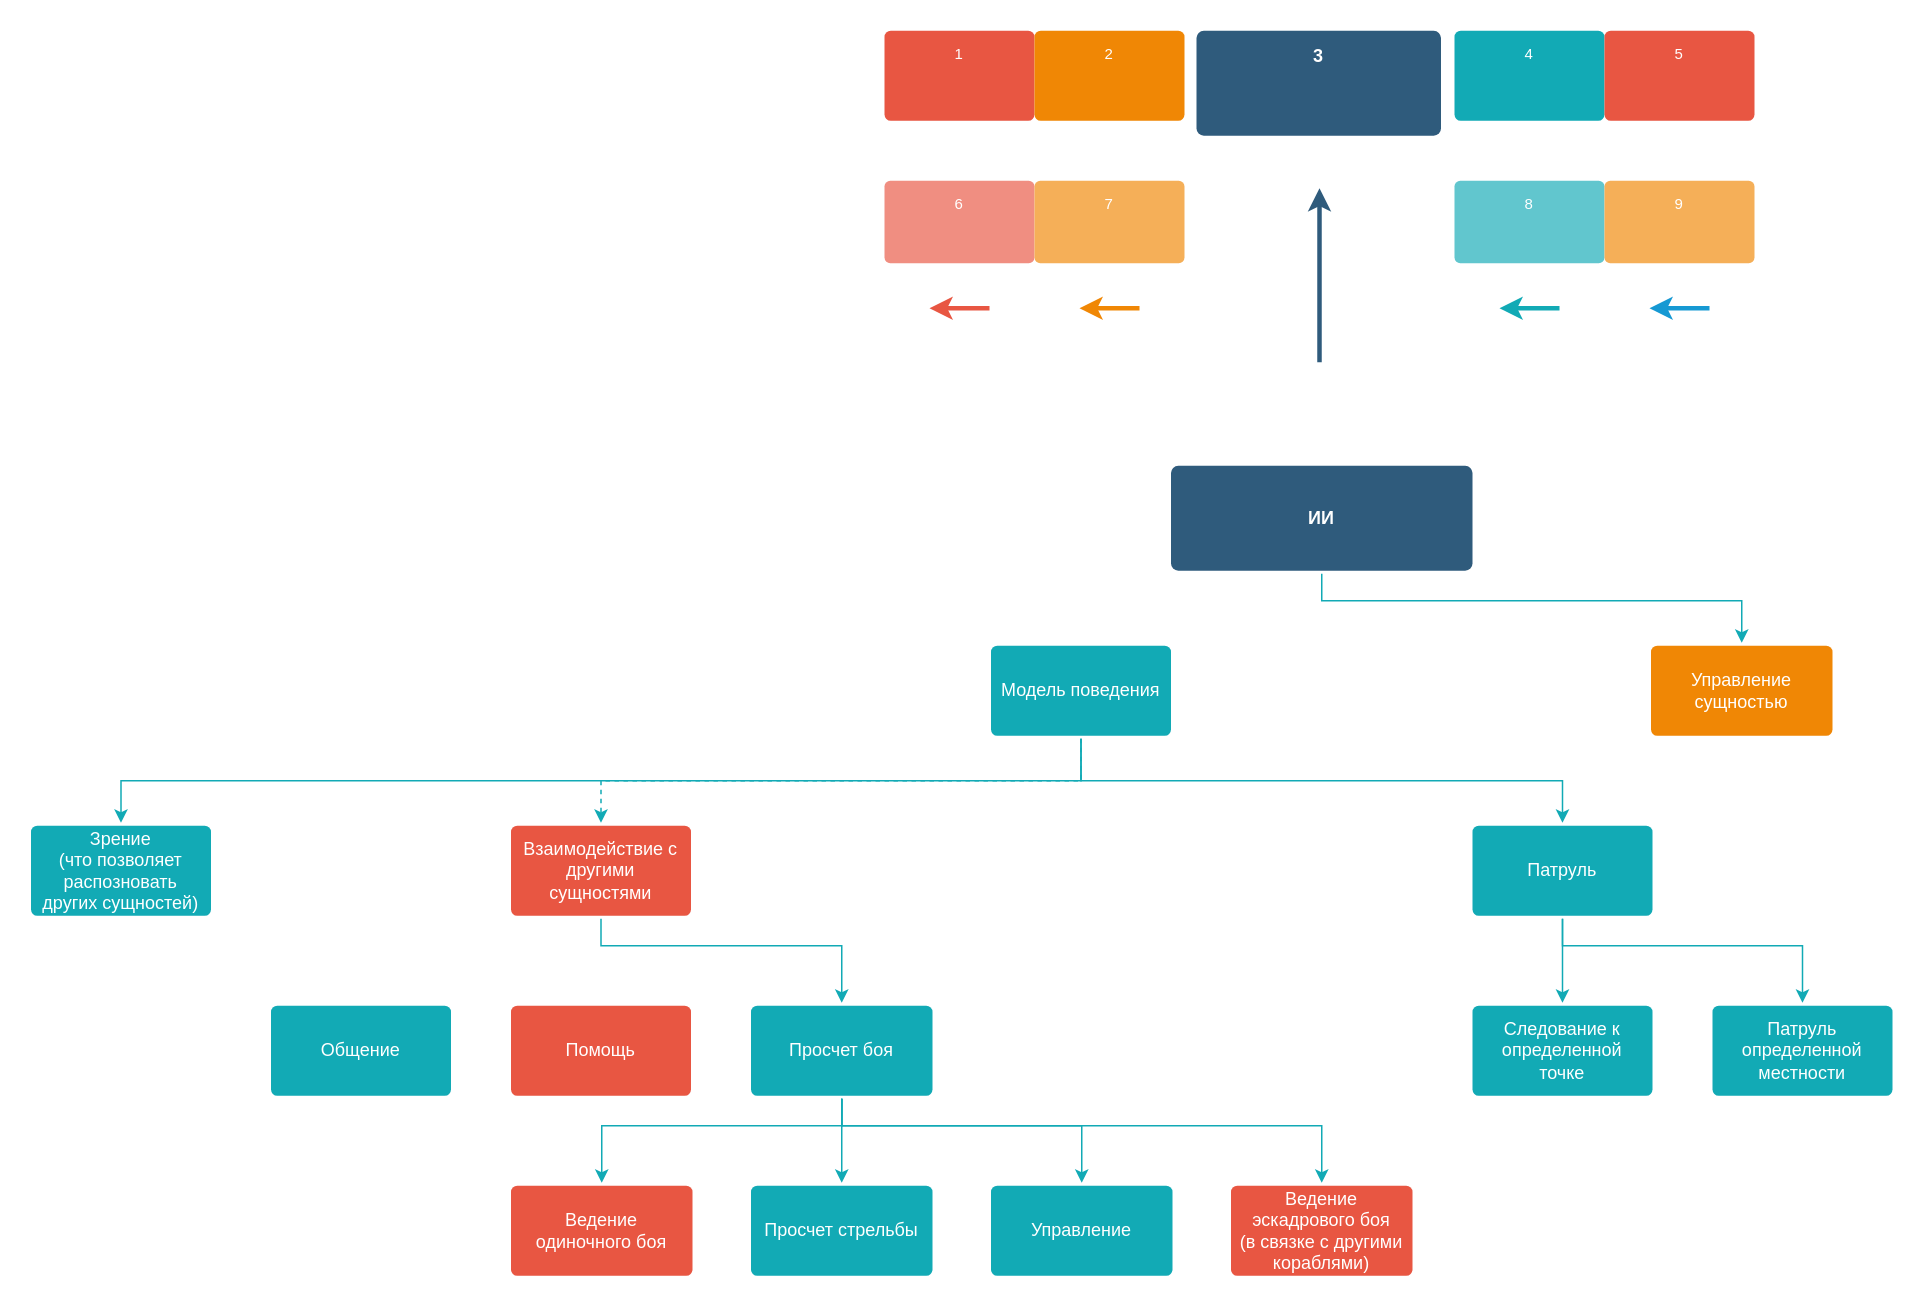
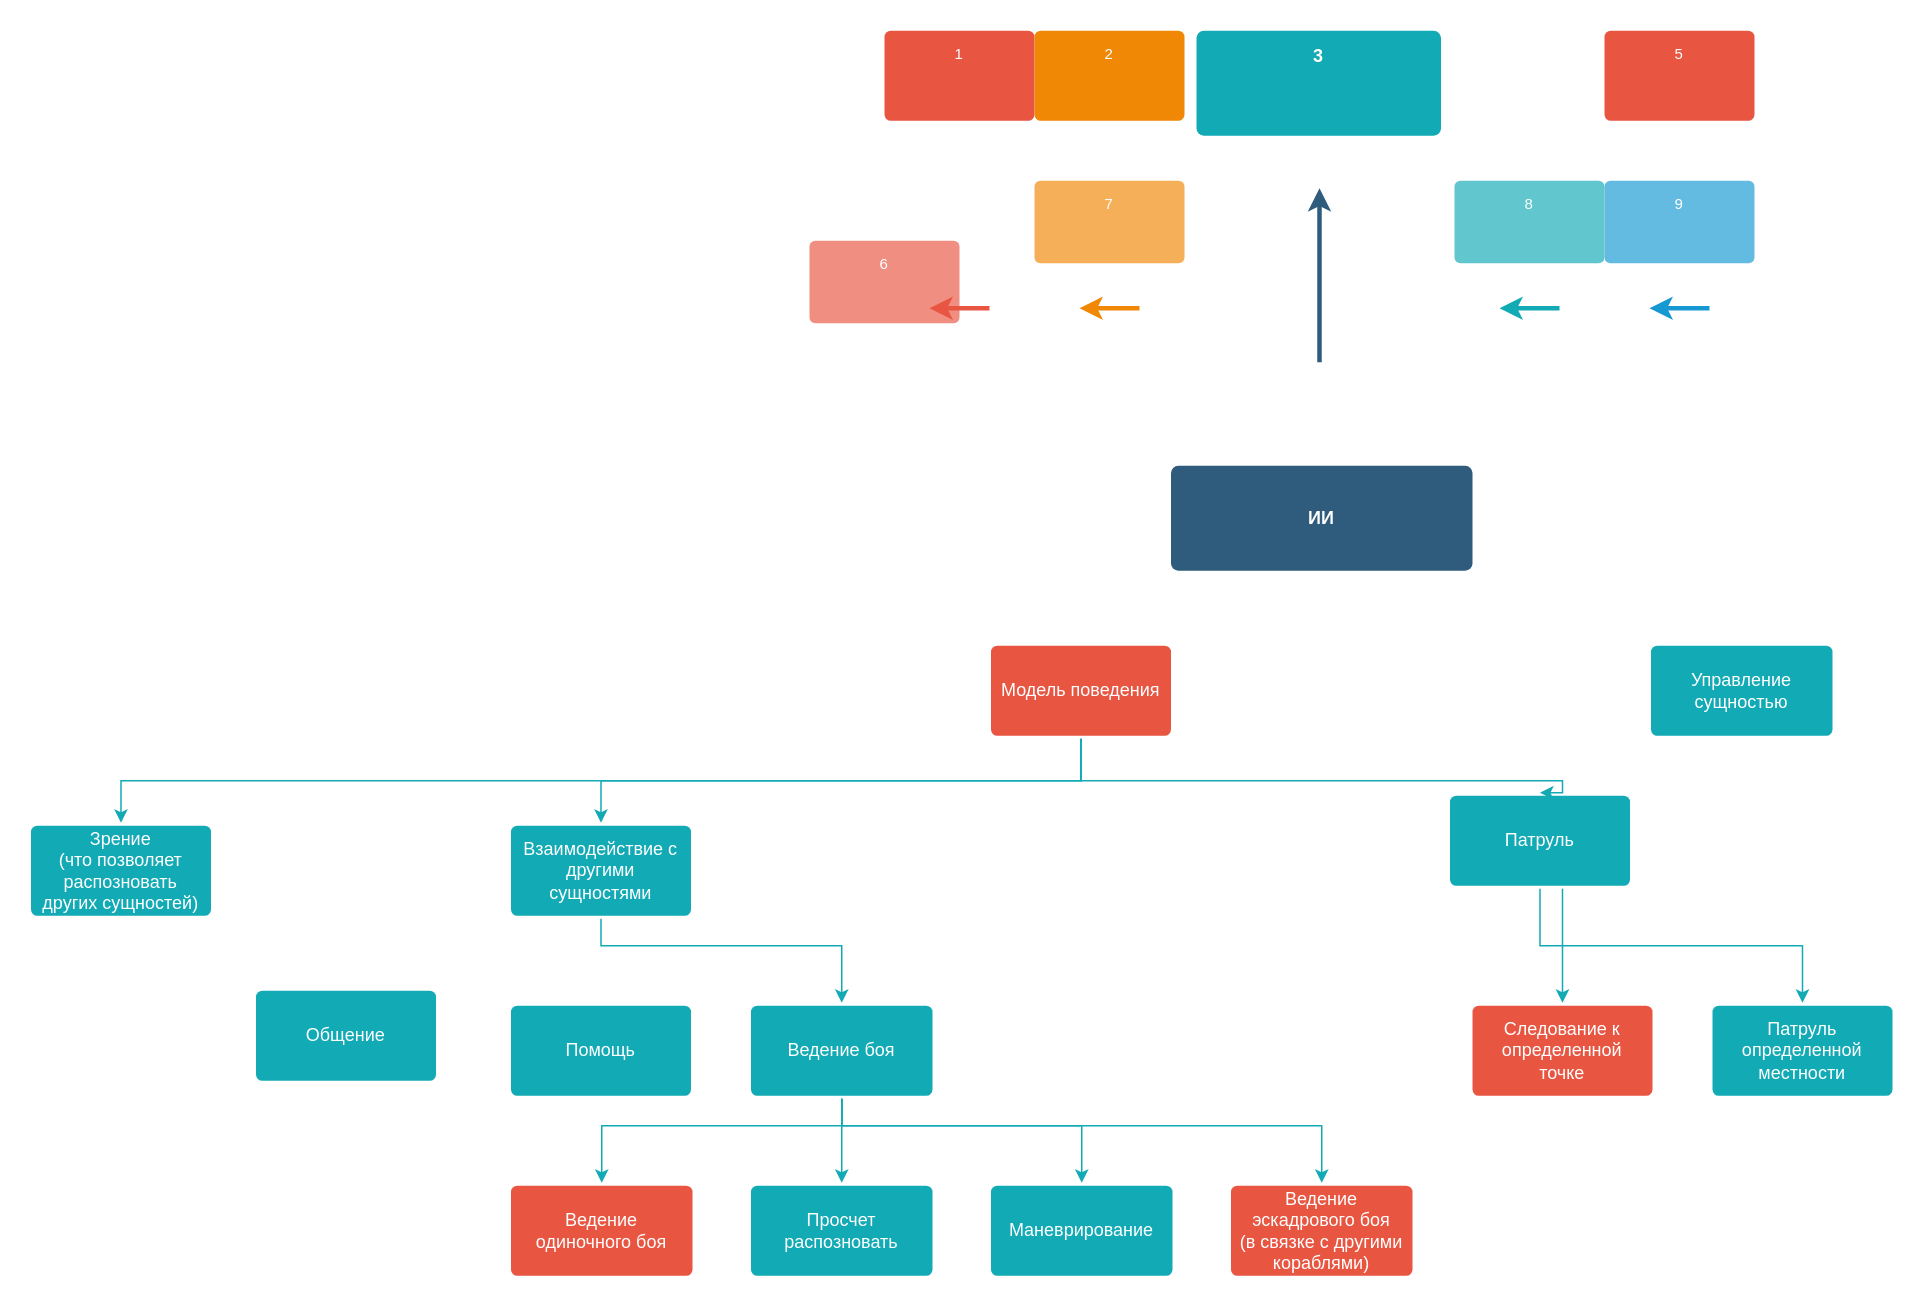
node "4": removed
node "3": fillcolor #2f5b7c -> #12aab5
node "6": moved (959, 222) -> (884, 282)
node "9": fillcolor #f5af58 -> #64bbe2
edge "ИИ" -> "Управление сущностью": removed
node "Модель поведения": fillcolor #12aab5 -> #e85642
node "Управление сущностью": fillcolor #f08705 -> #12aab5
edge "Модель поведения" -> "Взаимодействие с другими сущностями": style dashed -> solid
node "Взаимодействие с другими сущностями": fillcolor #e85642 -> #12aab5
node "Патруль": moved (1562, 871) -> (1540, 841)
node "Общение": moved (361, 1051) -> (346, 1036)
node "Помощь": fillcolor #e85642 -> #12aab5
node "Просчет боя": label "Просчет боя" -> "Ведение боя"
node "Следование к определенной точке": fillcolor #12aab5 -> #e85642
node "Просчет стрельбы": label "Просчет стрельбы" -> "Просчет распозновать"
node "Управление": label "Управление" -> "Маневрирование"
